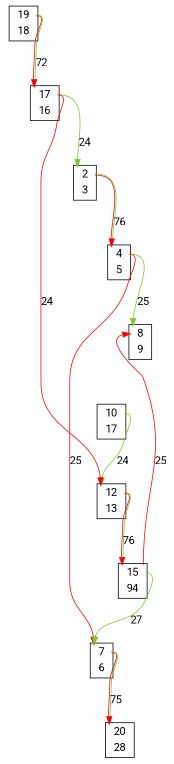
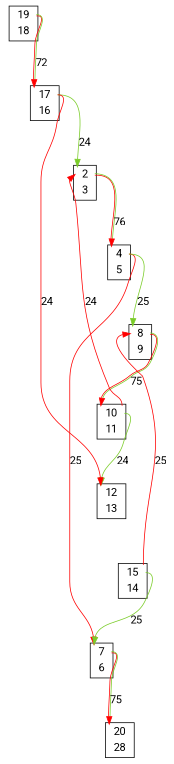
edge "10" -> "2": added, label "24"
edge "8" -> "10": added, label "75"
node "10": text "17" -> "11"
edge "12" -> "15": removed, label "76"
node "15": text "94" -> "14"
edge "15" -> "7": label "27" -> "25"
